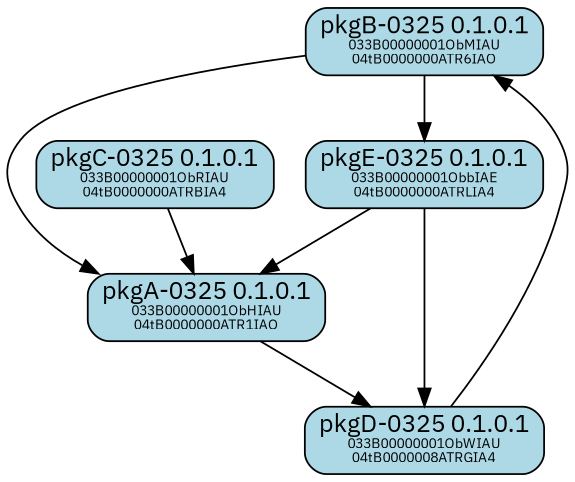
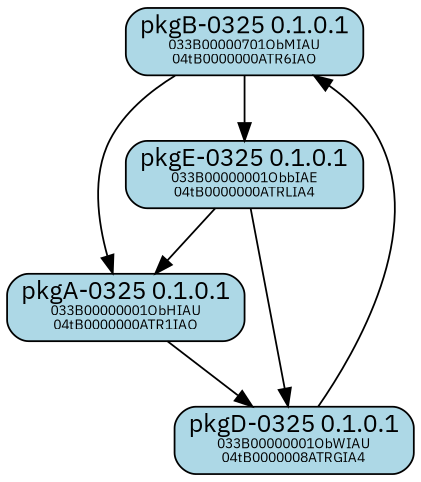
node "pkgB-0325 0.1.0.1": text "033B00000001ObMIAU" -> "033B00000701ObMIAU"
node "pkgC-0325 0.1.0.1": removed
